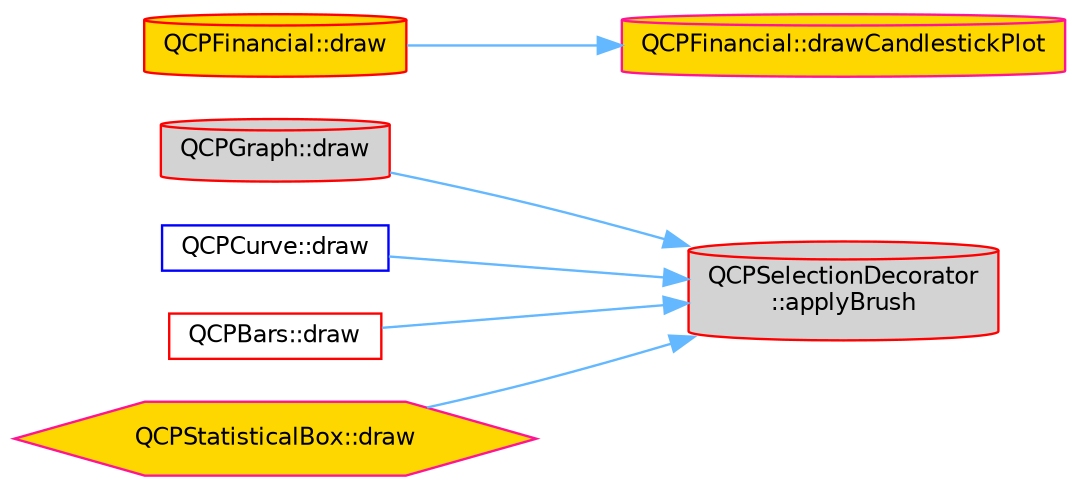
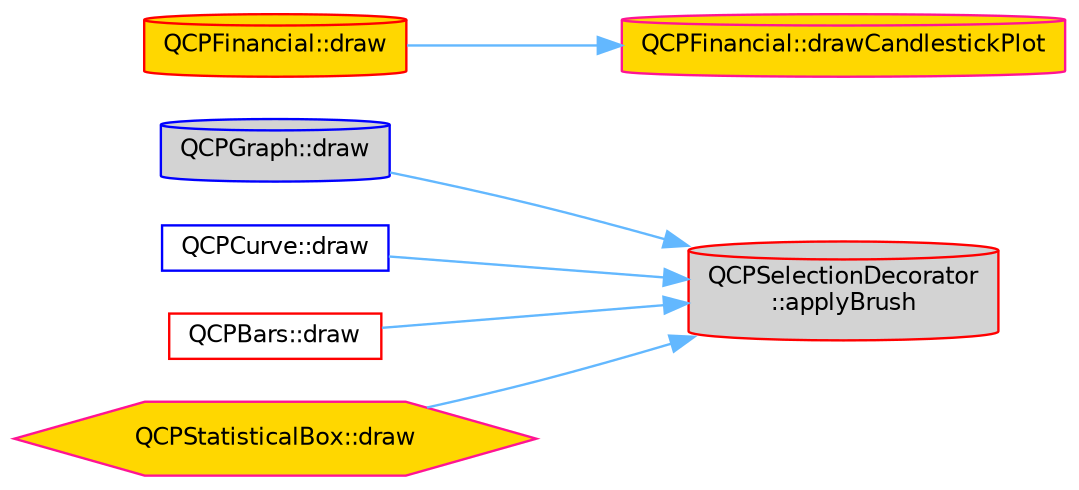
node "QCPGraph::draw": color red -> blue
